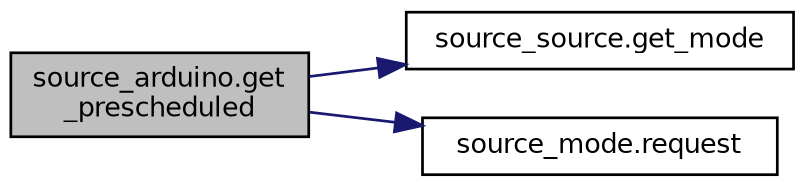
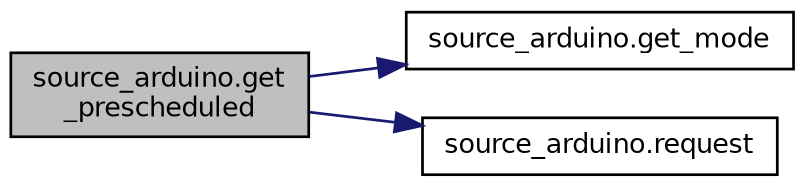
node "source_source.get_mode": label "source_source.get_mode" -> "source_arduino.get_mode"
node "source_mode.request": label "source_mode.request" -> "source_arduino.request"
